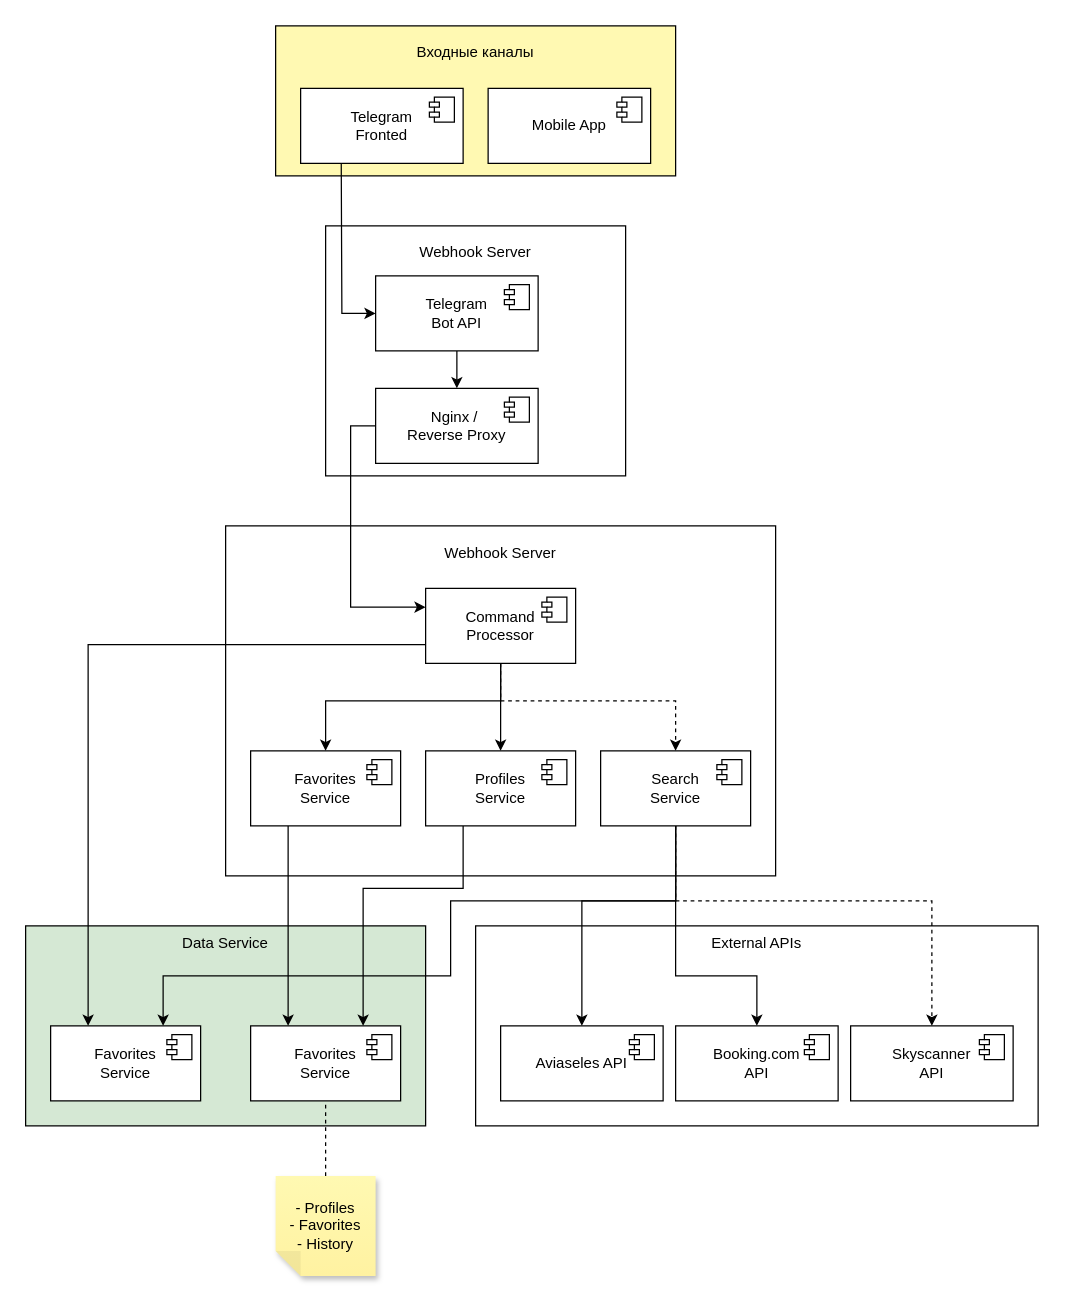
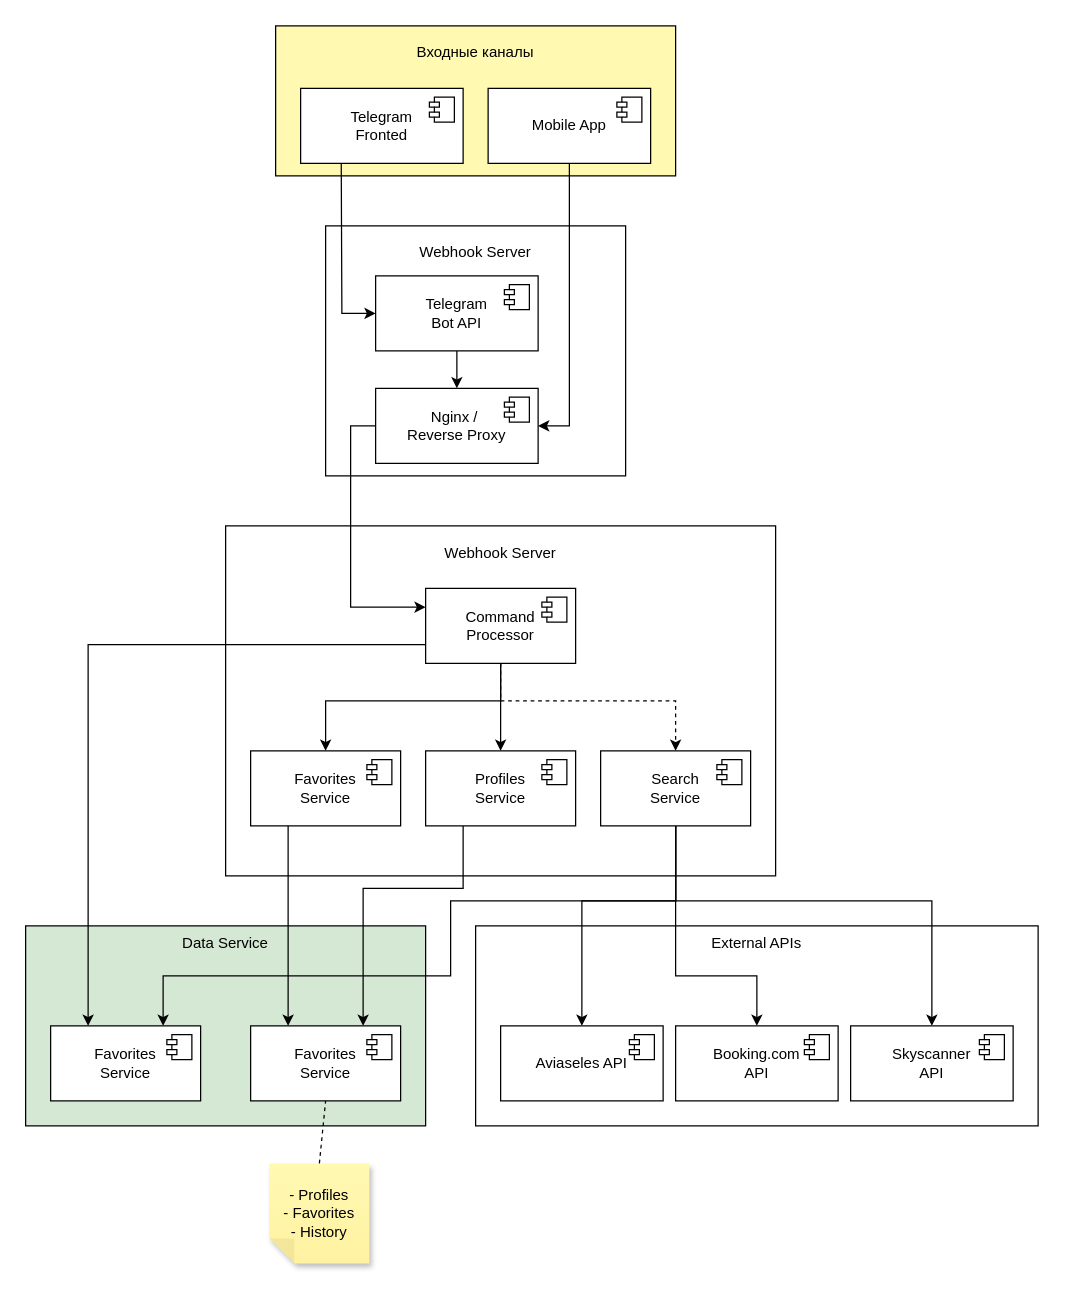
edge "Mobile App" -> "Nginx / Reverse Proxy": added
edge "Search Service" -> "Skyscanner API": style dashed -> solid
node "- Profiles - Favorites - History": moved (326, 1226) -> (319, 1213)
